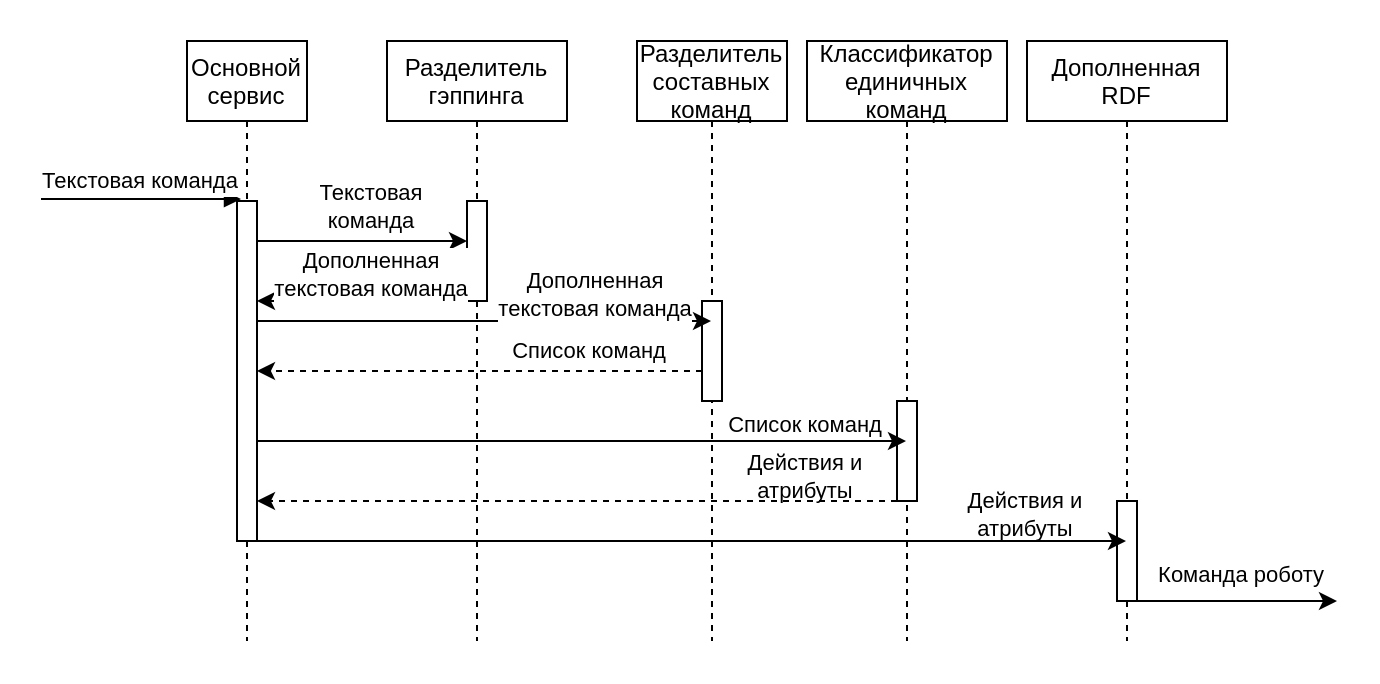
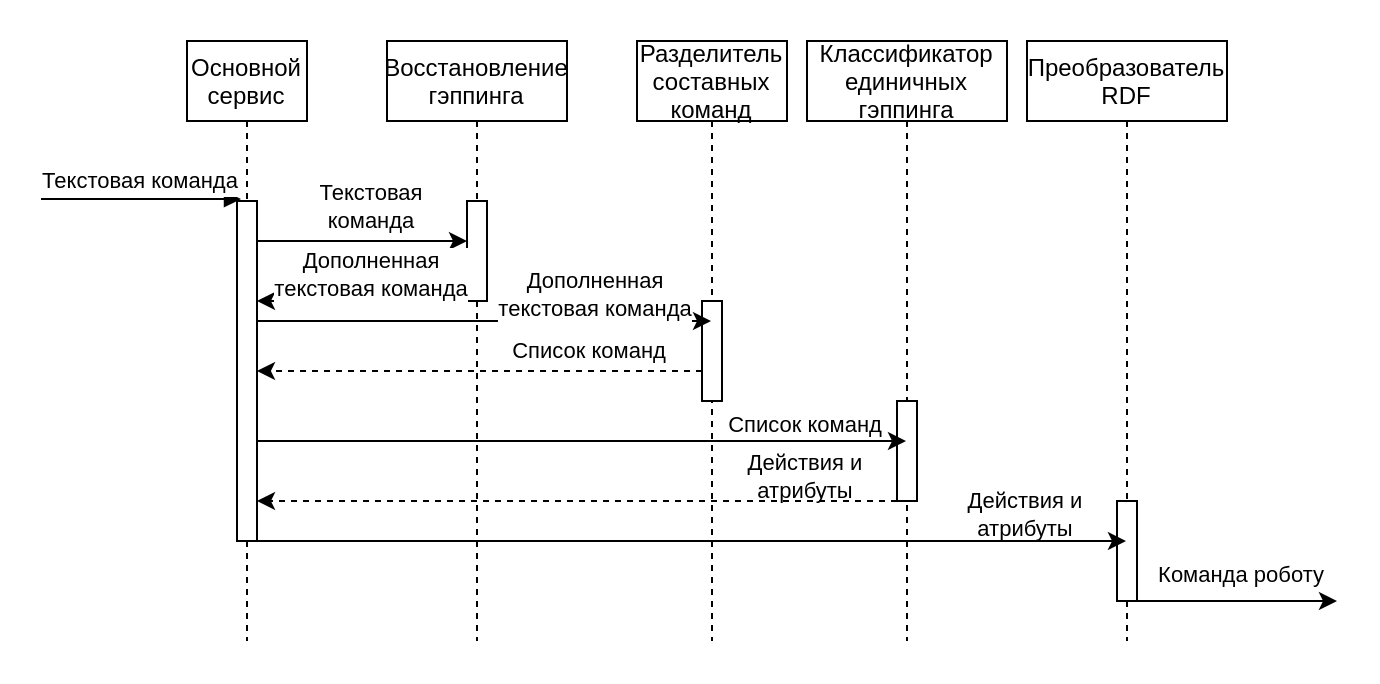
node "Классификатор единичных команд": label "Классификатор единичных команд" -> "Классификатор единичных гэппинга"
node "Разделитель гэппинга": label "Разделитель гэппинга" -> "Восстановление гэппинга"
node "Дополненная RDF": label "Дополненная RDF" -> "Преобразователь RDF"
